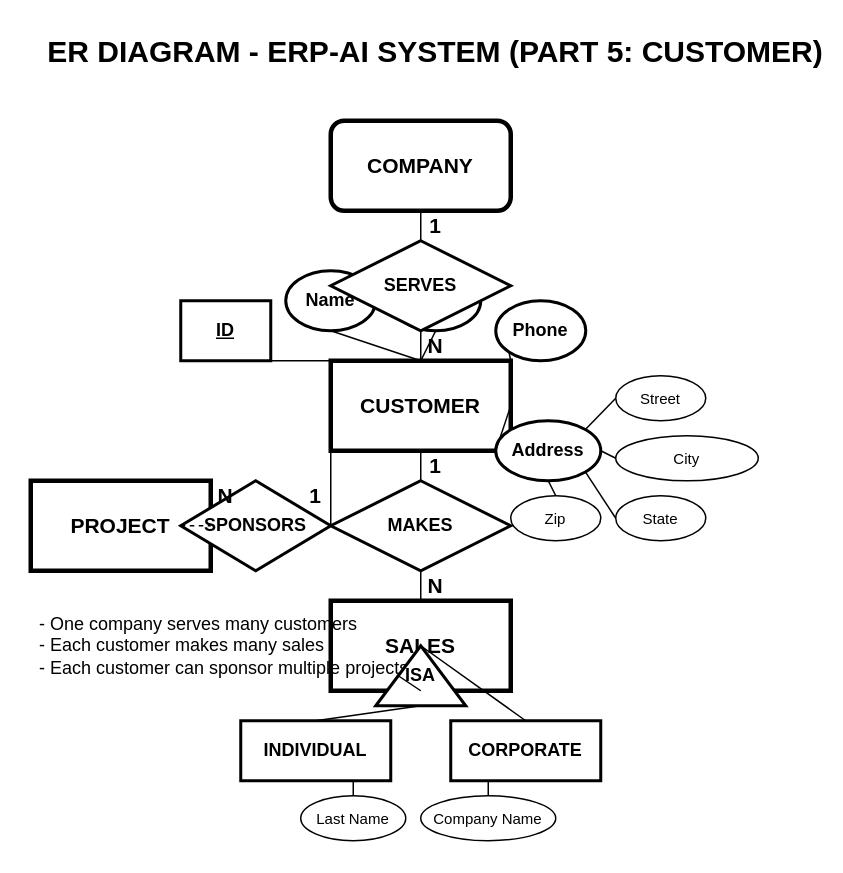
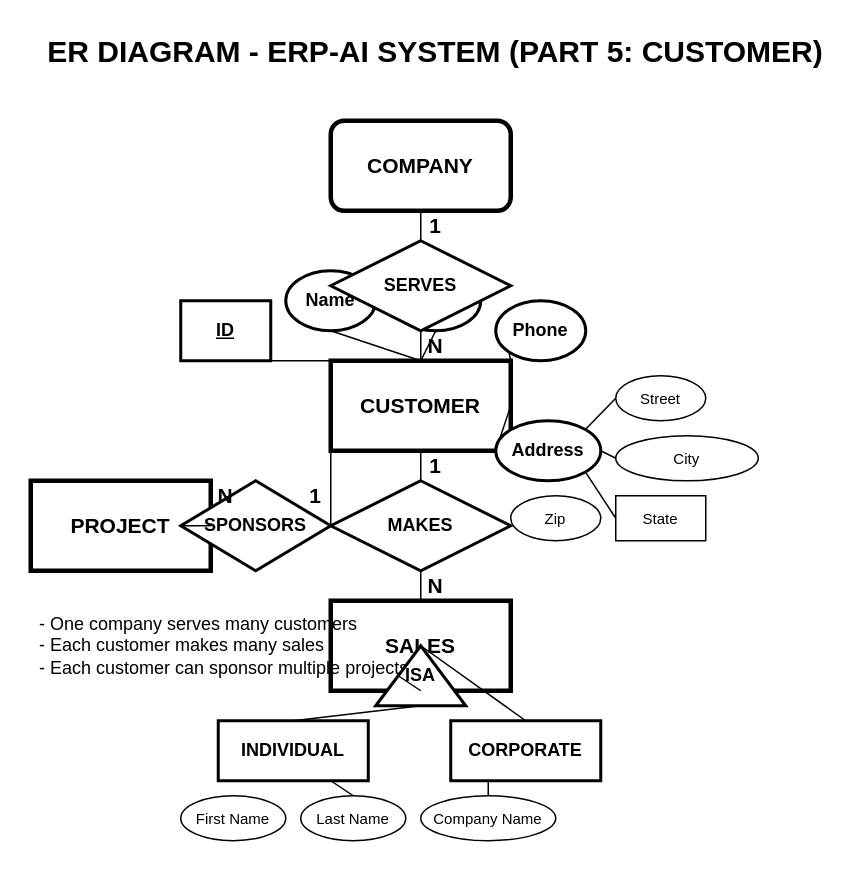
edge "Address" -- "Zip": removed
node "State": shape ellipse -> rectangle
edge "PROJECT" -- "SPONSORS": style dashed -> solid
node "INDIVIDUAL": moved (316, 751) -> (293, 751)
node "First Name": added
